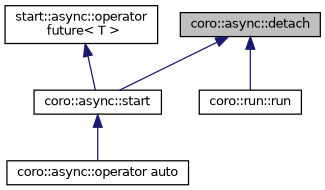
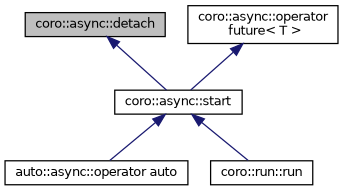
node "start::async::operator future< T >": label "start::async::operator future< T >" -> "coro::async::operator future< T >"
edge "coro::run::run" -> "coro::async::detach": now "coro::run::run" -> "coro::async::start"
node "coro::async::operator auto": label "coro::async::operator auto" -> "auto::async::operator auto"
